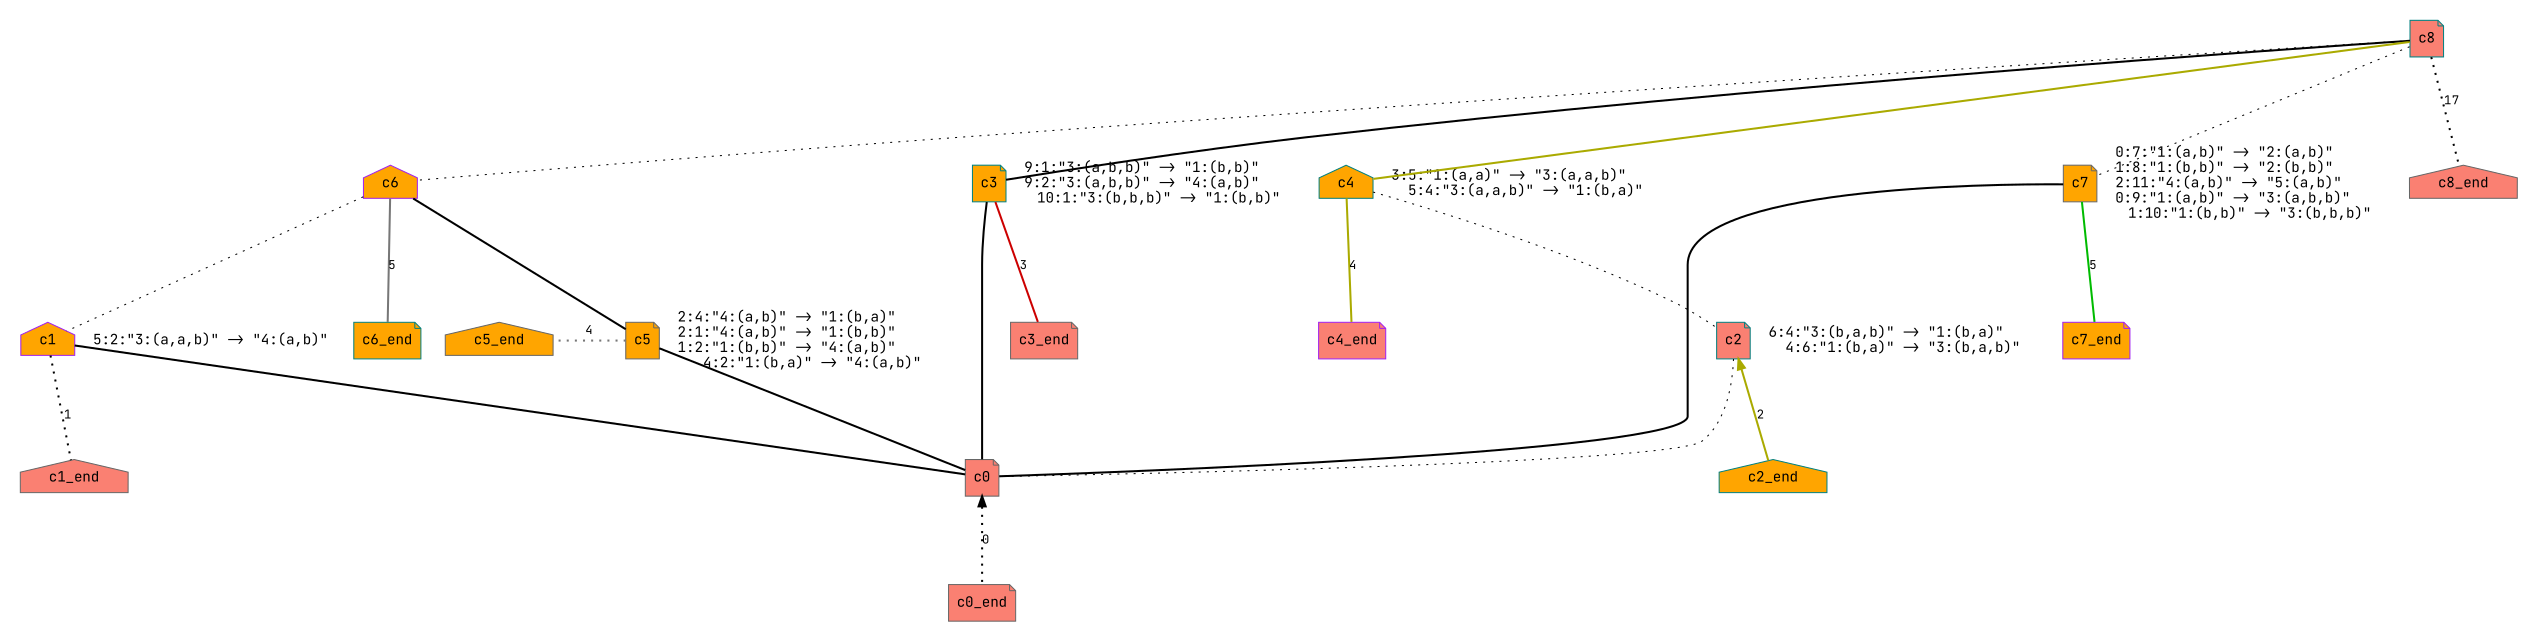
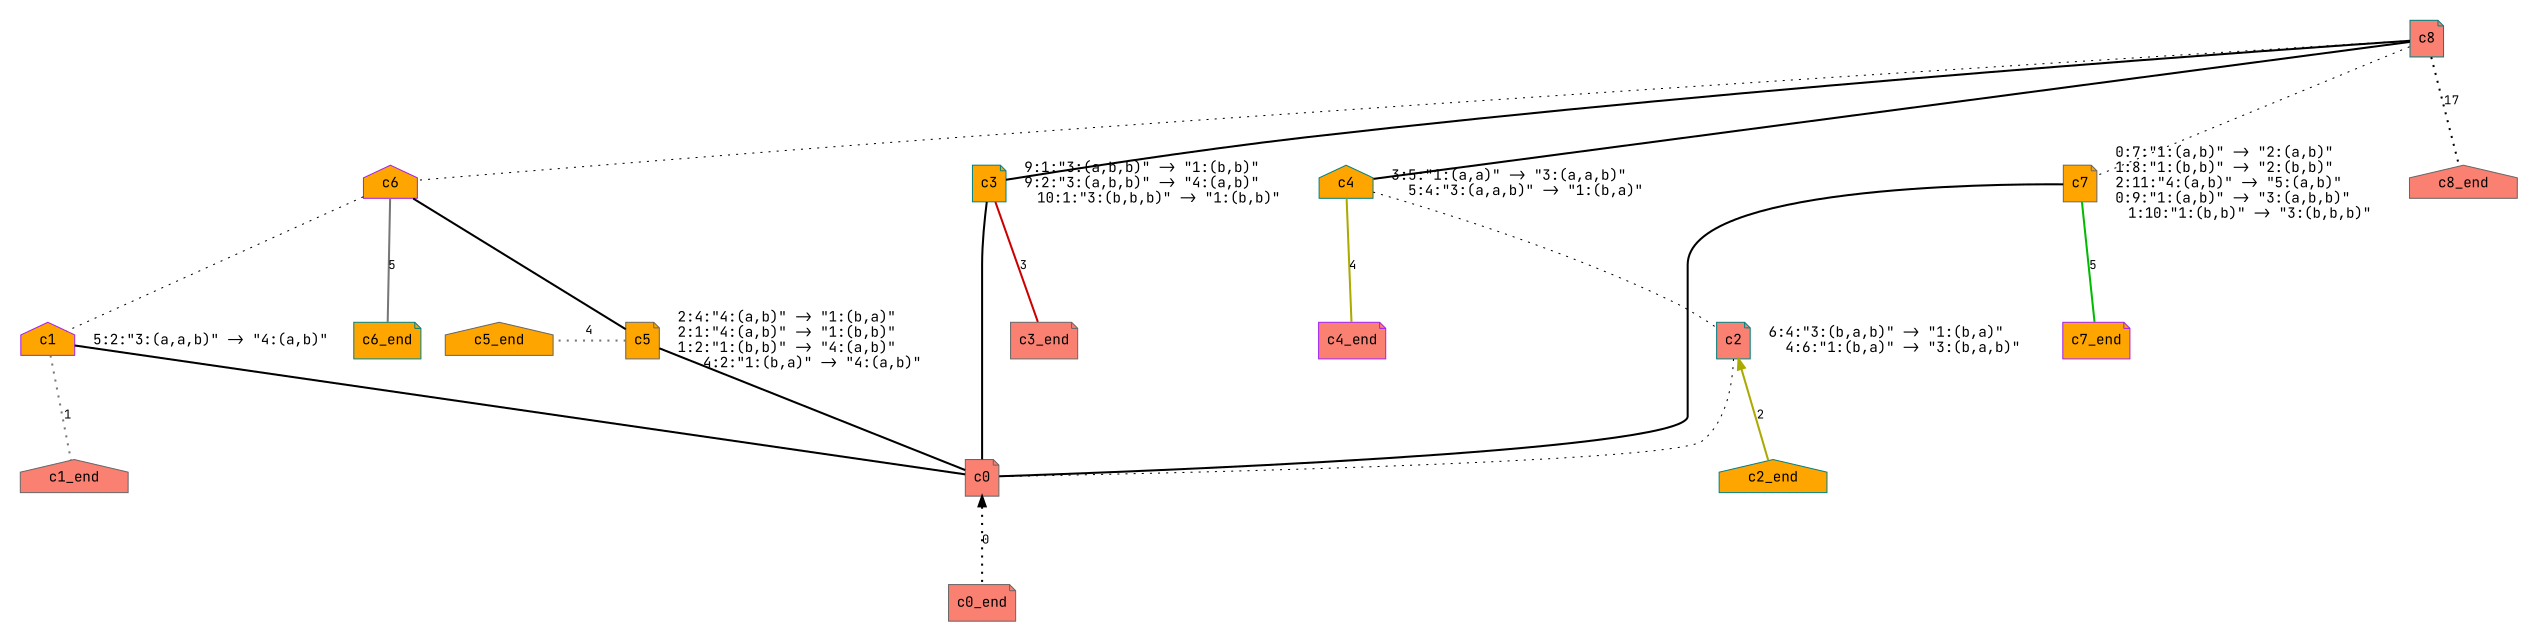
edge "c8" -- "c4": color #aaaa00 -> black
edge "c1" -- "c1_end": color black -> #777777
